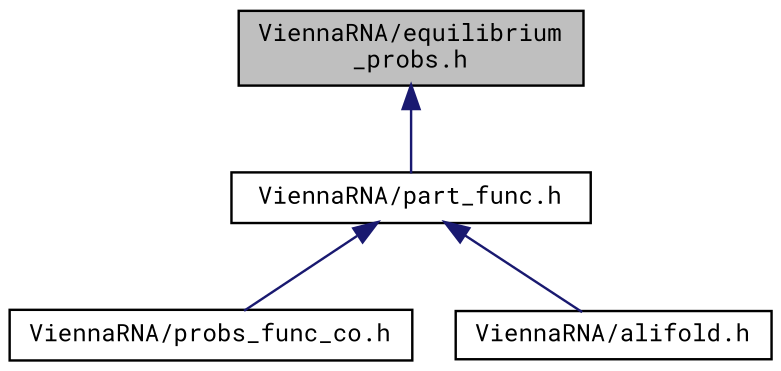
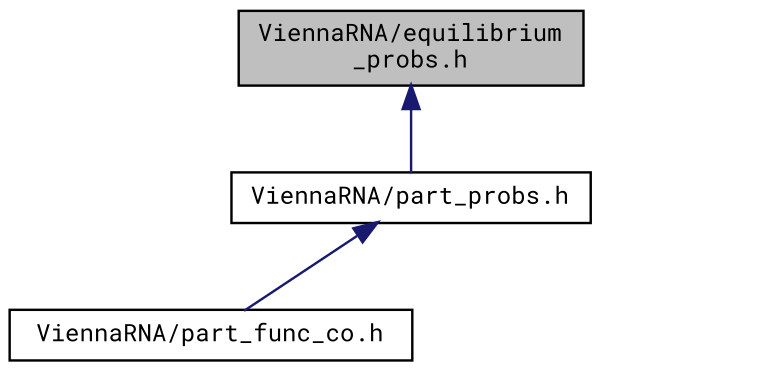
node "ViennaRNA/part_func.h": label "ViennaRNA/part_func.h" -> "ViennaRNA/part_probs.h"
node "ViennaRNA/probs_func_co.h": label "ViennaRNA/probs_func_co.h" -> "ViennaRNA/part_func_co.h"
node "ViennaRNA/alifold.h": removed
